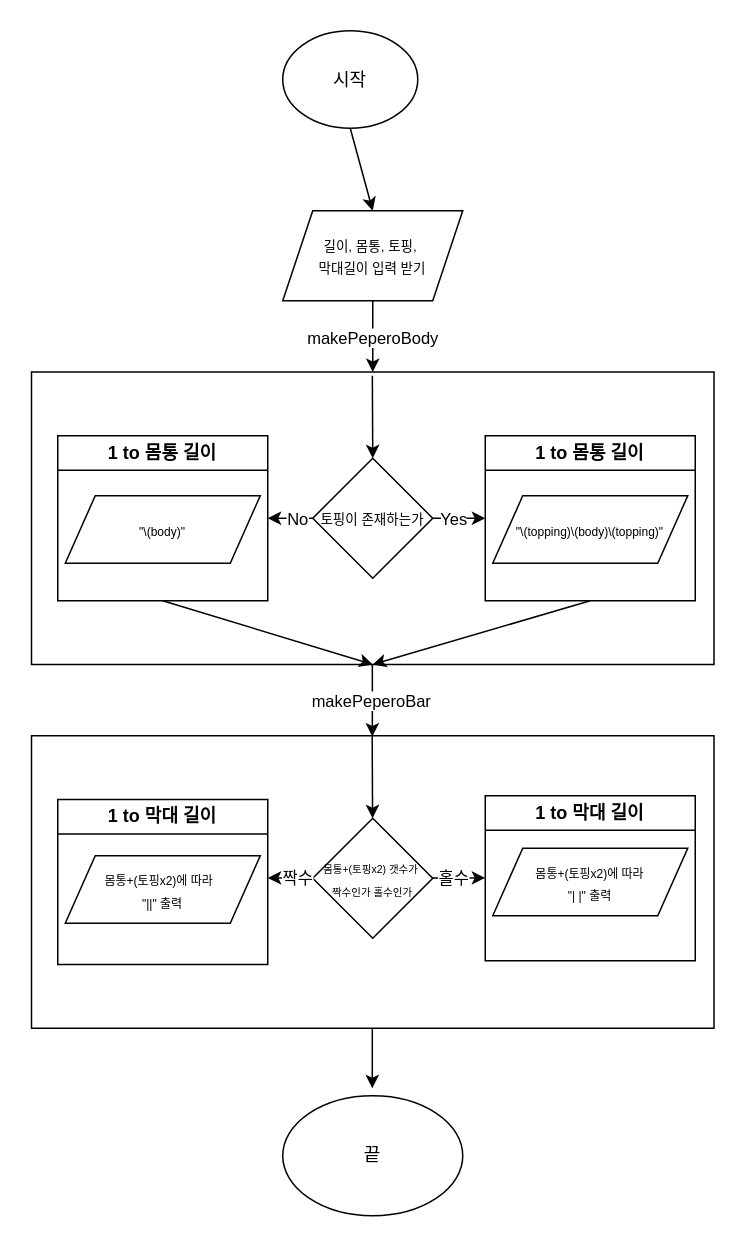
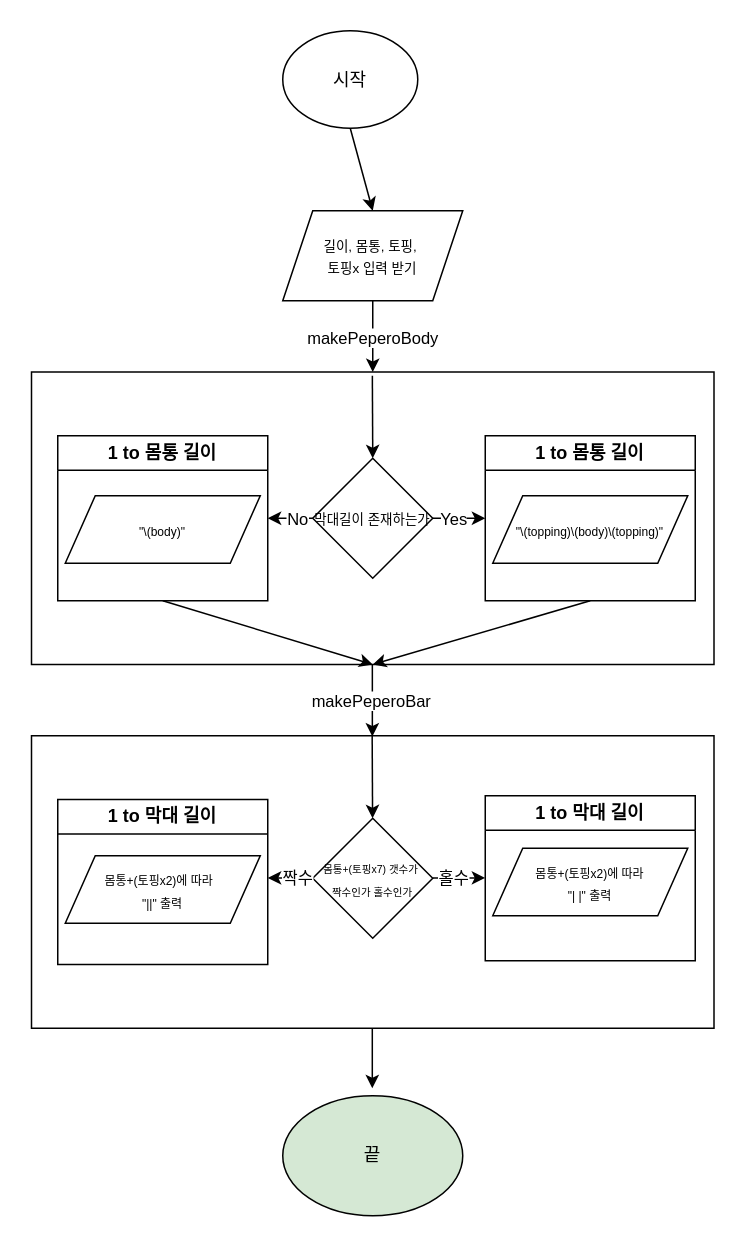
node "길이, 몸통, 토핑, 막대길이 입력 받기": label "길이, 몸통, 토핑, 막대길이 입력 받기" -> "길이, 몸통, 토핑, 토핑x 입력 받기"
node "토핑이 존재하는가": label "토핑이 존재하는가" -> "막대길이 존재하는가"
node "몸통+(토핑x2) 갯수가 짝수인가 홀수인가": label "몸통+(토핑x2) 갯수가 짝수인가 홀수인가" -> "몸통+(토핑x7) 갯수가 짝수인가 홀수인가"
node "끝": fillcolor #ffffff -> #d5e8d4
